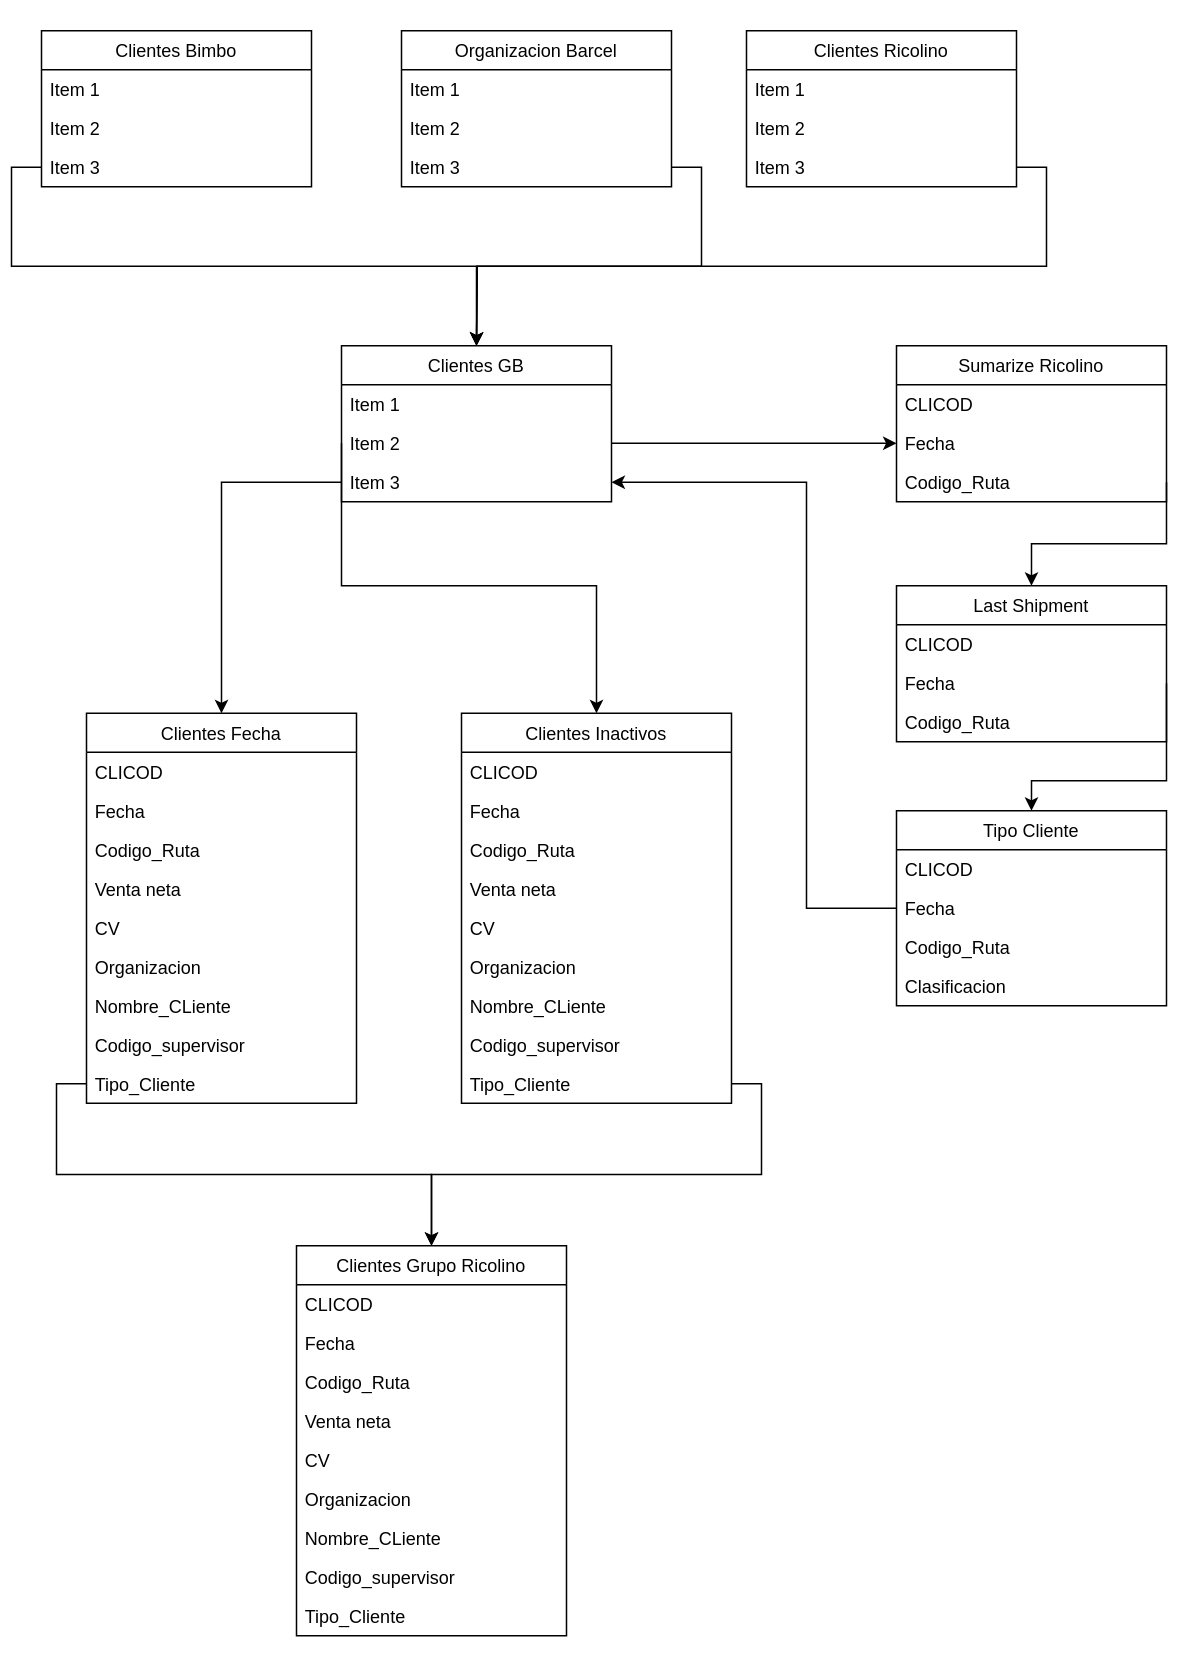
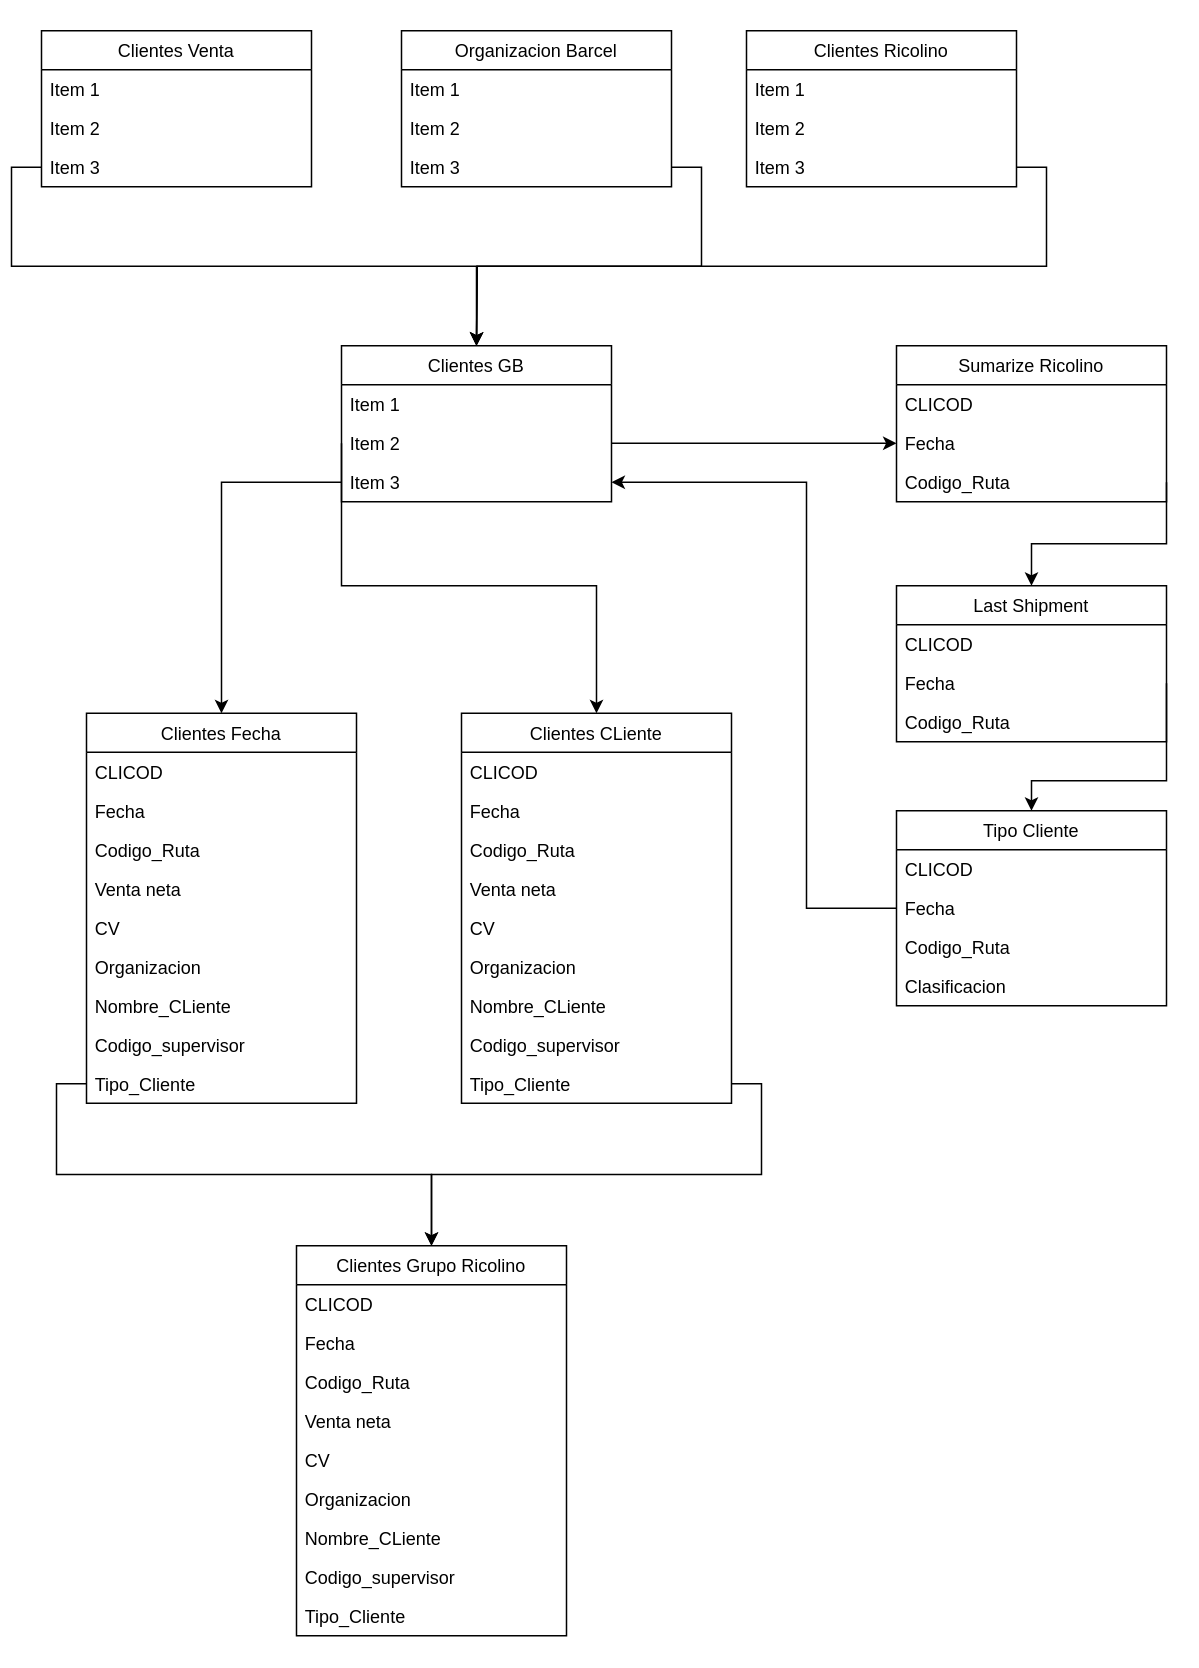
node "Clientes Bimbo": label "Clientes Bimbo" -> "Clientes Venta"
node "Clientes Inactivos": label "Clientes Inactivos" -> "Clientes CLiente"
